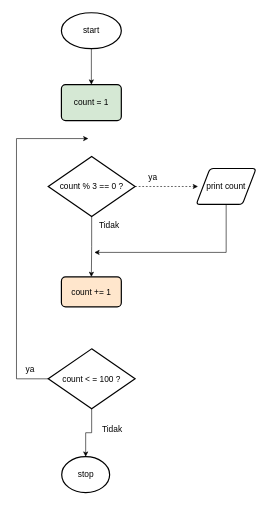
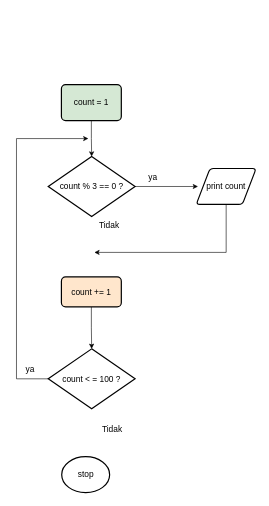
node "start": removed
edge "start" -> "count = 1": removed
edge "count = 1" -> "count % 3 == 0 ?": added
edge "count % 3 == 0 ?" -> "print count": style dashed -> solid
edge "count % 3 == 0 ?" -> "count += 1": removed
edge "count += 1" -> "count < = 100 ?": added
edge "count < = 100 ?" -> "stop": removed
